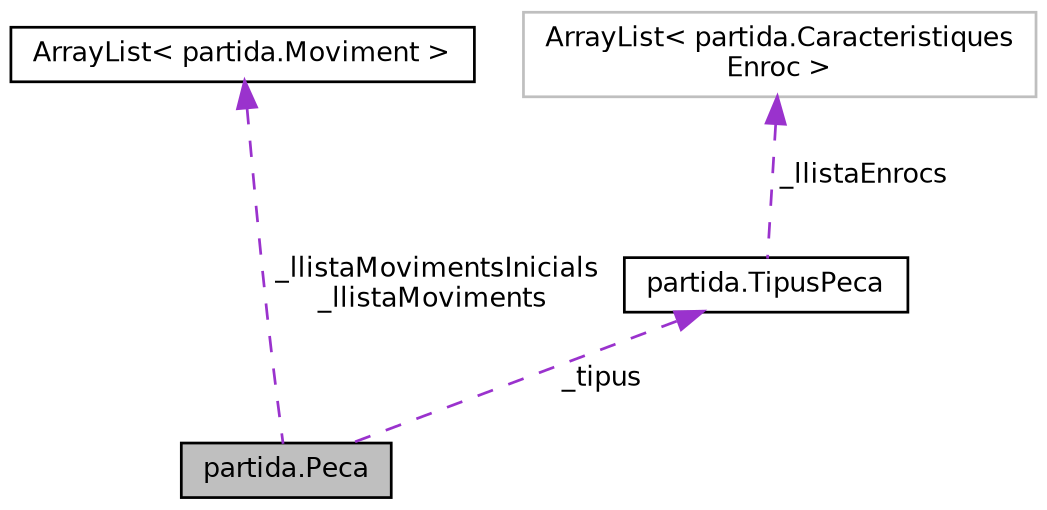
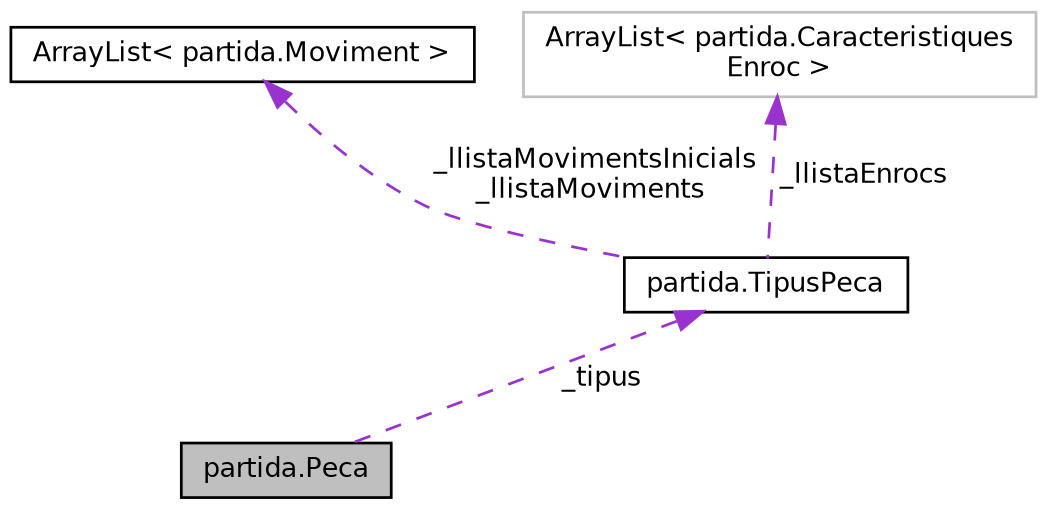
edge "partida.Peca" -> "ArrayList< partida.Moviment >": now "partida.TipusPeca" -> "ArrayList< partida.Moviment >"
